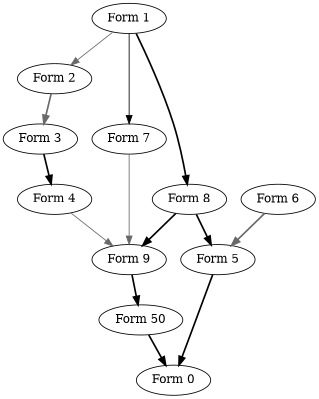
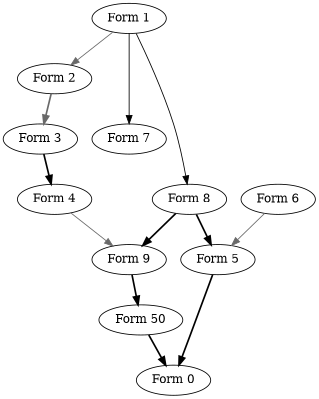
edge "Form 1" -> "Form 8": style bold -> solid
edge "Form 7" -> "Form 9": removed
edge "Form 6" -> "Form 5": style bold -> solid
